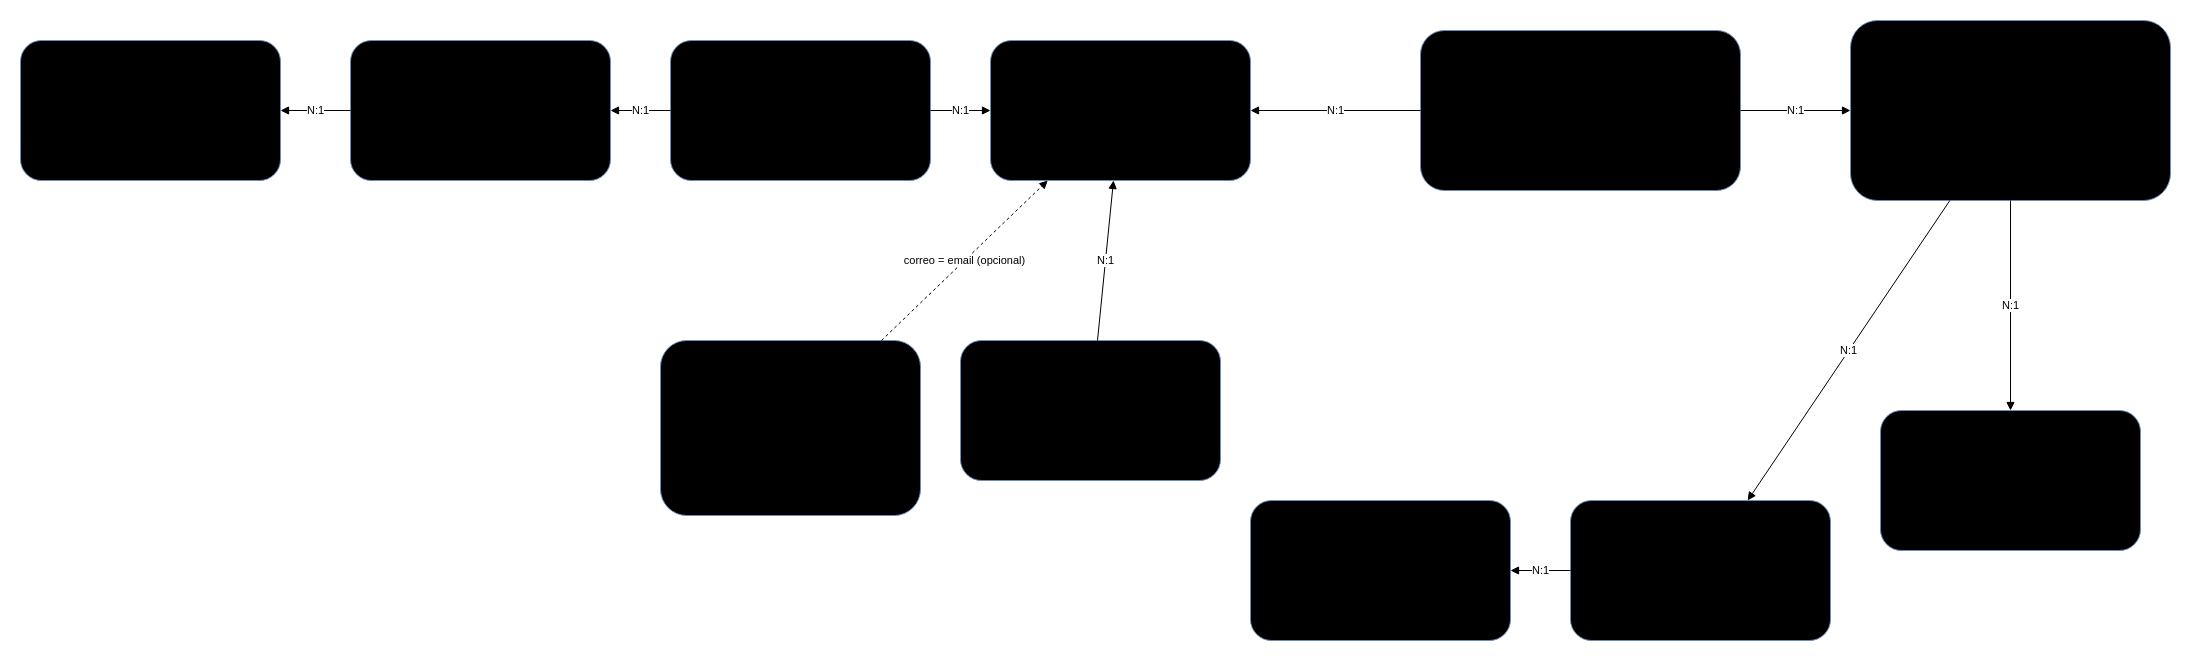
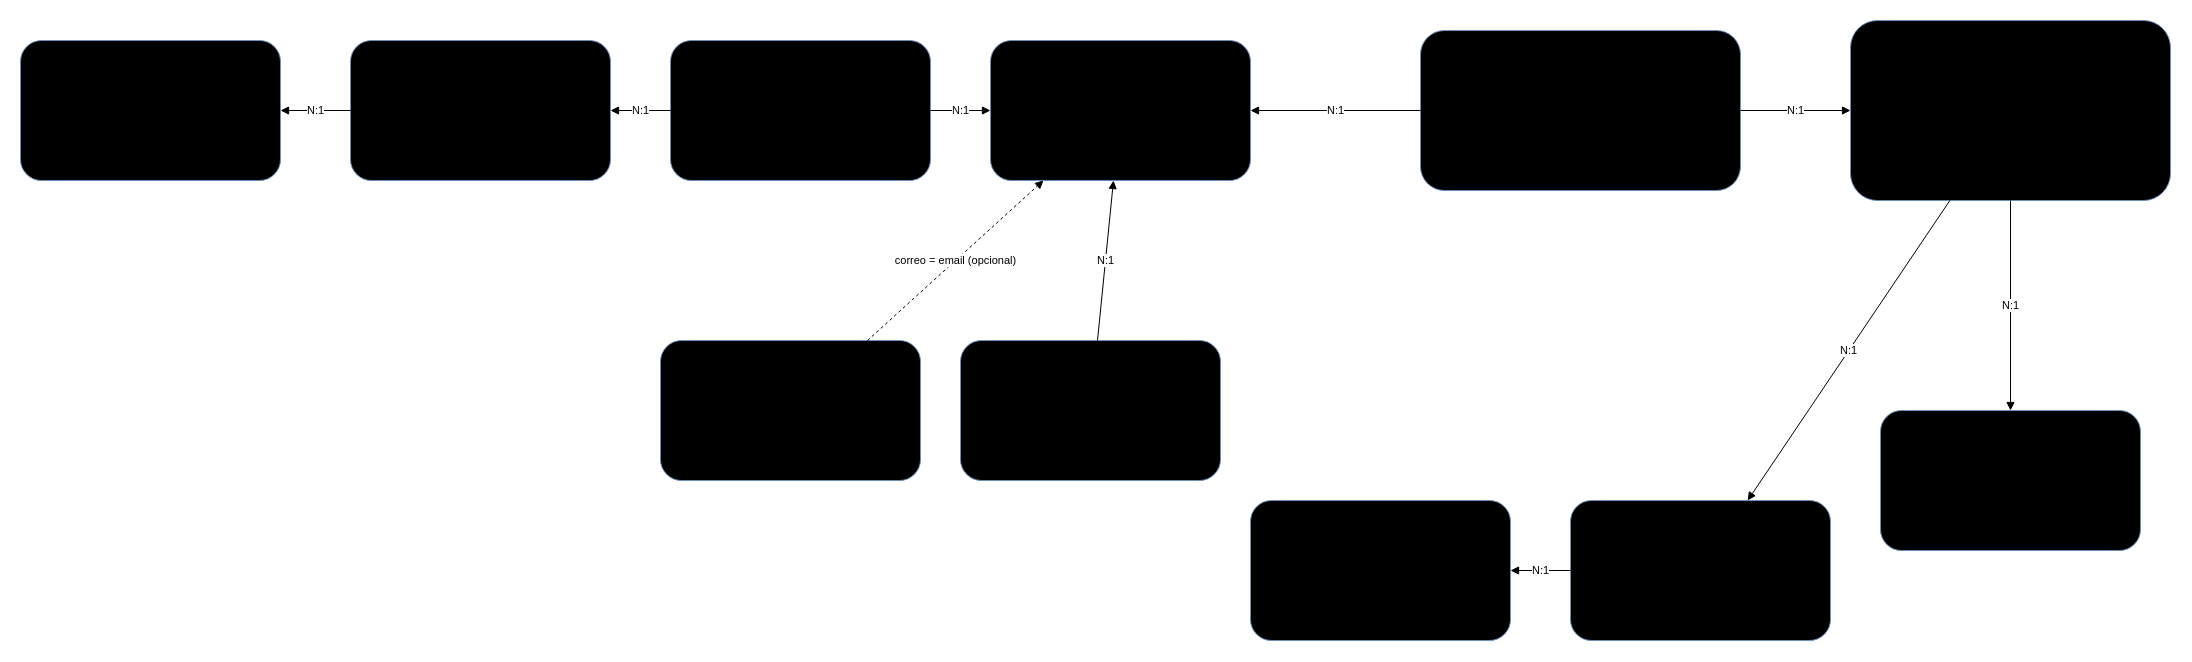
node "LOGIN — correo (PK) — contrasena": size 260x175 -> 260x140
